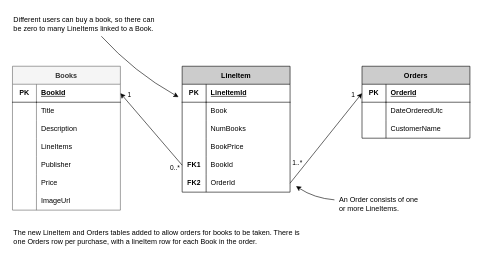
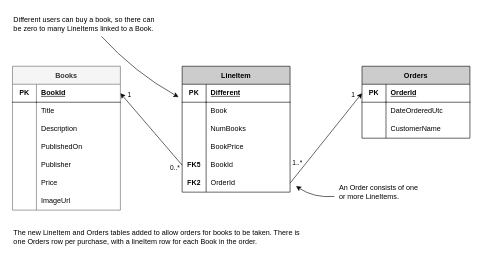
node "LineItemId": label "LineItemId" -> "Different"
node "LineItems": label "LineItems" -> "PublishedOn"
node "FK1": label "FK1" -> "FK5"
node "An Order consists of one or more LineItems.": moved (386, 204) -> (386, 192)
